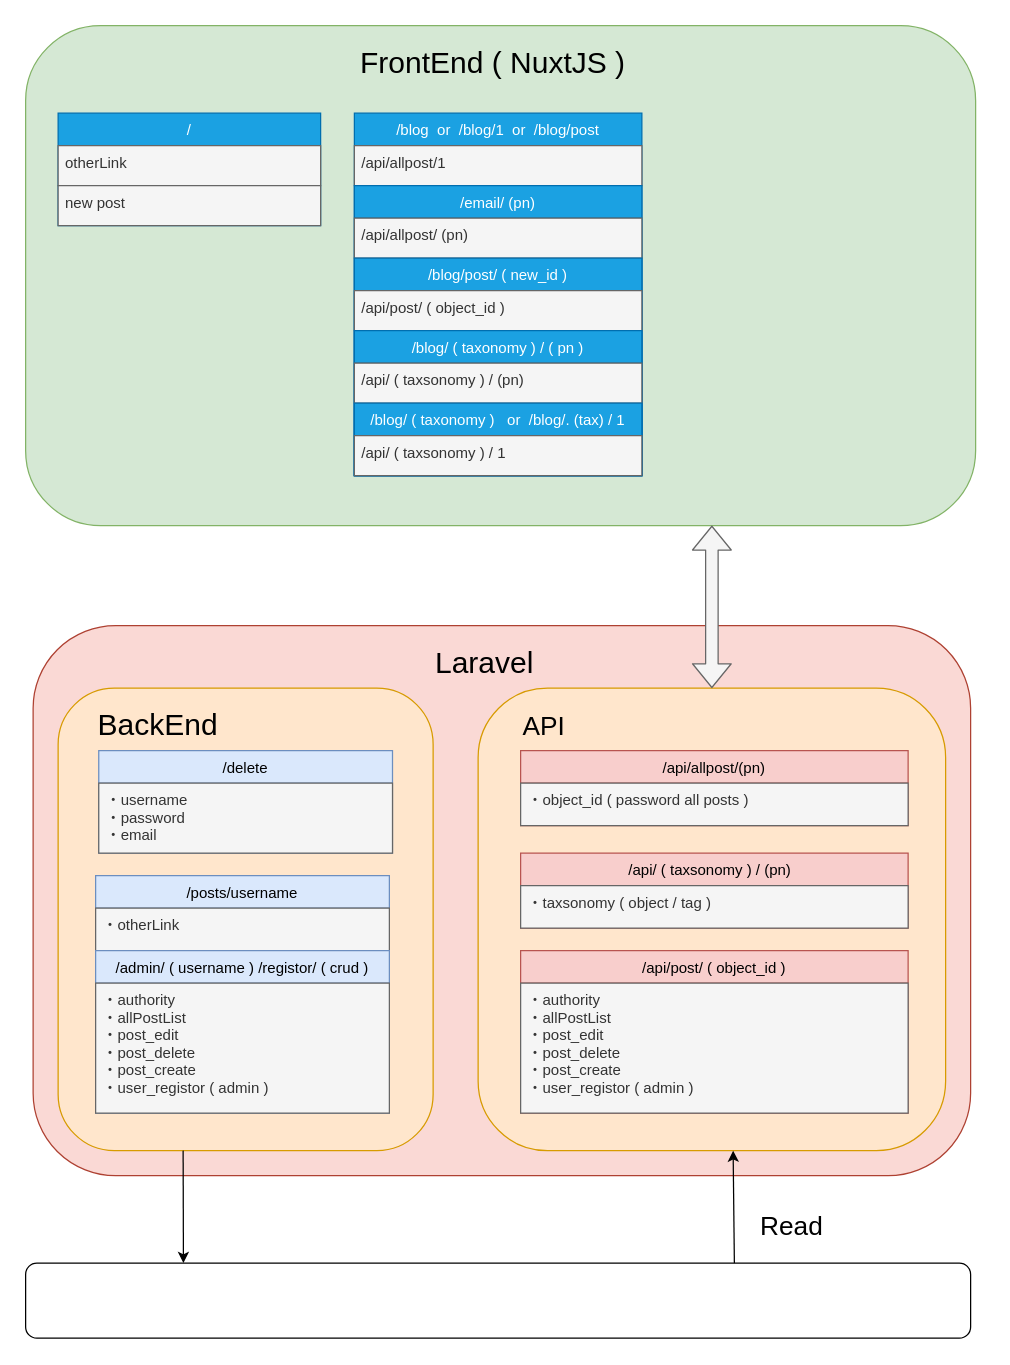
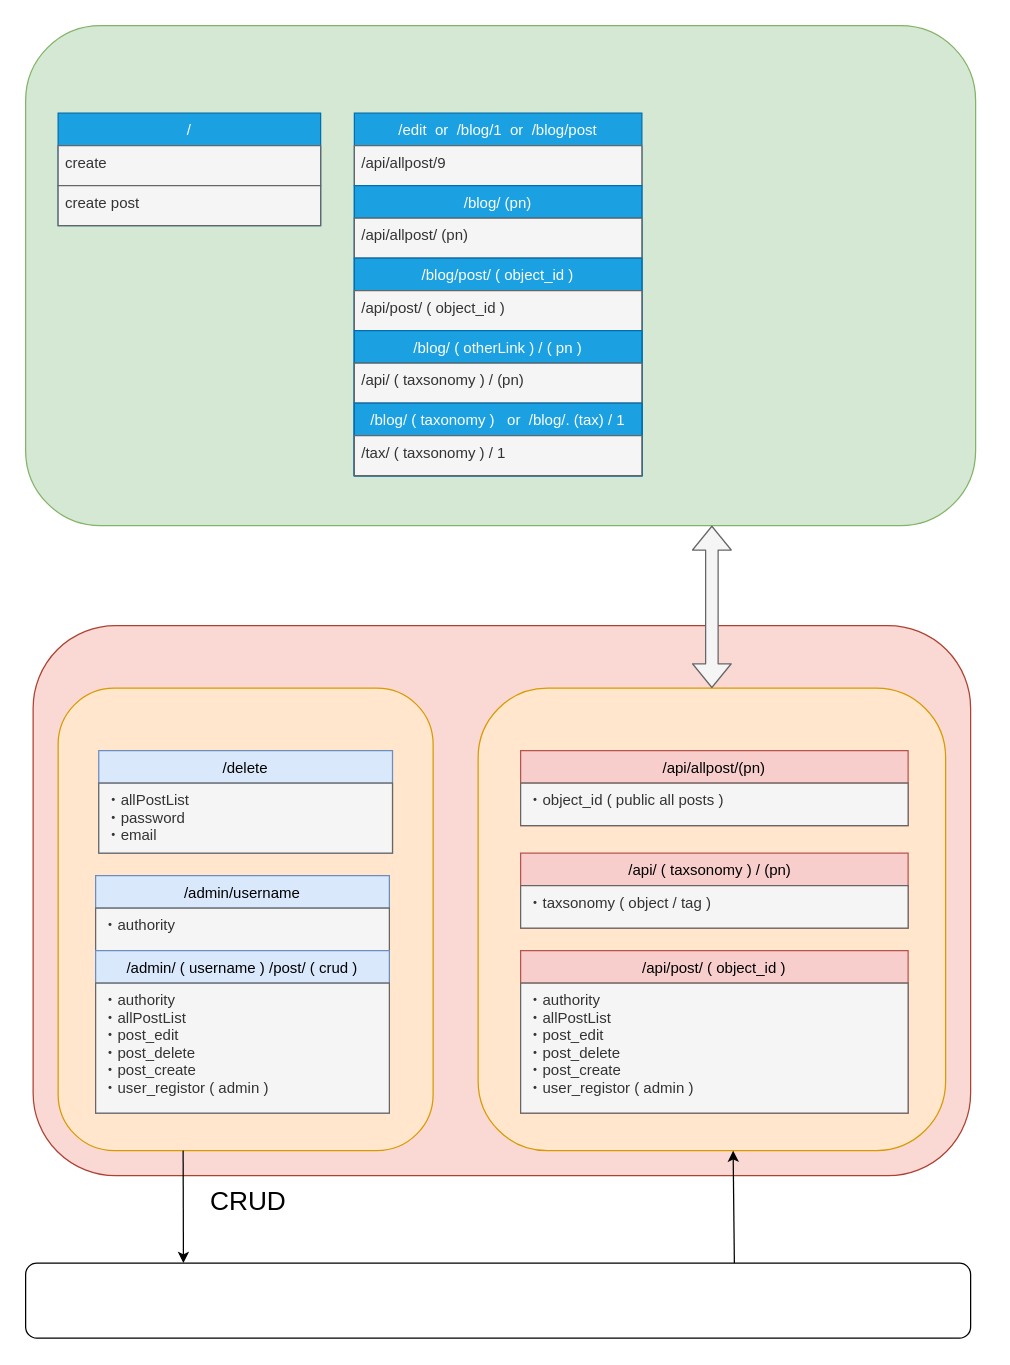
node "FrontEnd ( NuxtJS )": removed
node "/blog or /blog/1 or /blog/post": label "/blog or /blog/1 or /blog/post" -> "/edit or /blog/1 or /blog/post"
node "otherLink": label "otherLink" -> "create"
node "/api/allpost/1": label "/api/allpost/1" -> "/api/allpost/9"
node "new post": label "new post" -> "create post"
node "/email/ (pn)": label "/email/ (pn)" -> "/blog/ (pn)"
node "/blog/post/ ( new_id )": label "/blog/post/ ( new_id )" -> "/blog/post/ ( object_id )"
node "/blog/ ( taxonomy ) / ( pn )": label "/blog/ ( taxonomy ) / ( pn )" -> "/blog/ ( otherLink ) / ( pn )"
node "/api/ ( taxsonomy ) / 1": label "/api/ ( taxsonomy ) / 1" -> "/tax/ ( taxsonomy ) / 1"
node "Laravel": removed
node "BackEnd": removed
node "API": removed
node "・username ・password ・email": label "・username ・password ・email" -> "・allPostList ・password ・email"
node "・object_id ( password all posts )": label "・object_id ( password all posts )" -> "・object_id ( public all posts )"
node "/posts/username": label "/posts/username" -> "/admin/username"
node "・otherLink": label "・otherLink" -> "・authority"
node "/admin/ ( username ) /registor/ ( crud )": label "/admin/ ( username ) /registor/ ( crud )" -> "/admin/ ( username ) /post/ ( crud )"
node "CRUD": added
node "Read": removed
